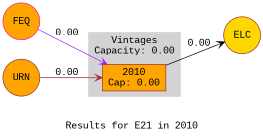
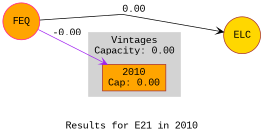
edge "FEQ" -> "2010 Cap: 0.00": label "0.00" -> "-0.00"
edge "2010 Cap: 0.00" -> "ELC": now "FEQ" -> "ELC"
node "URN": removed
